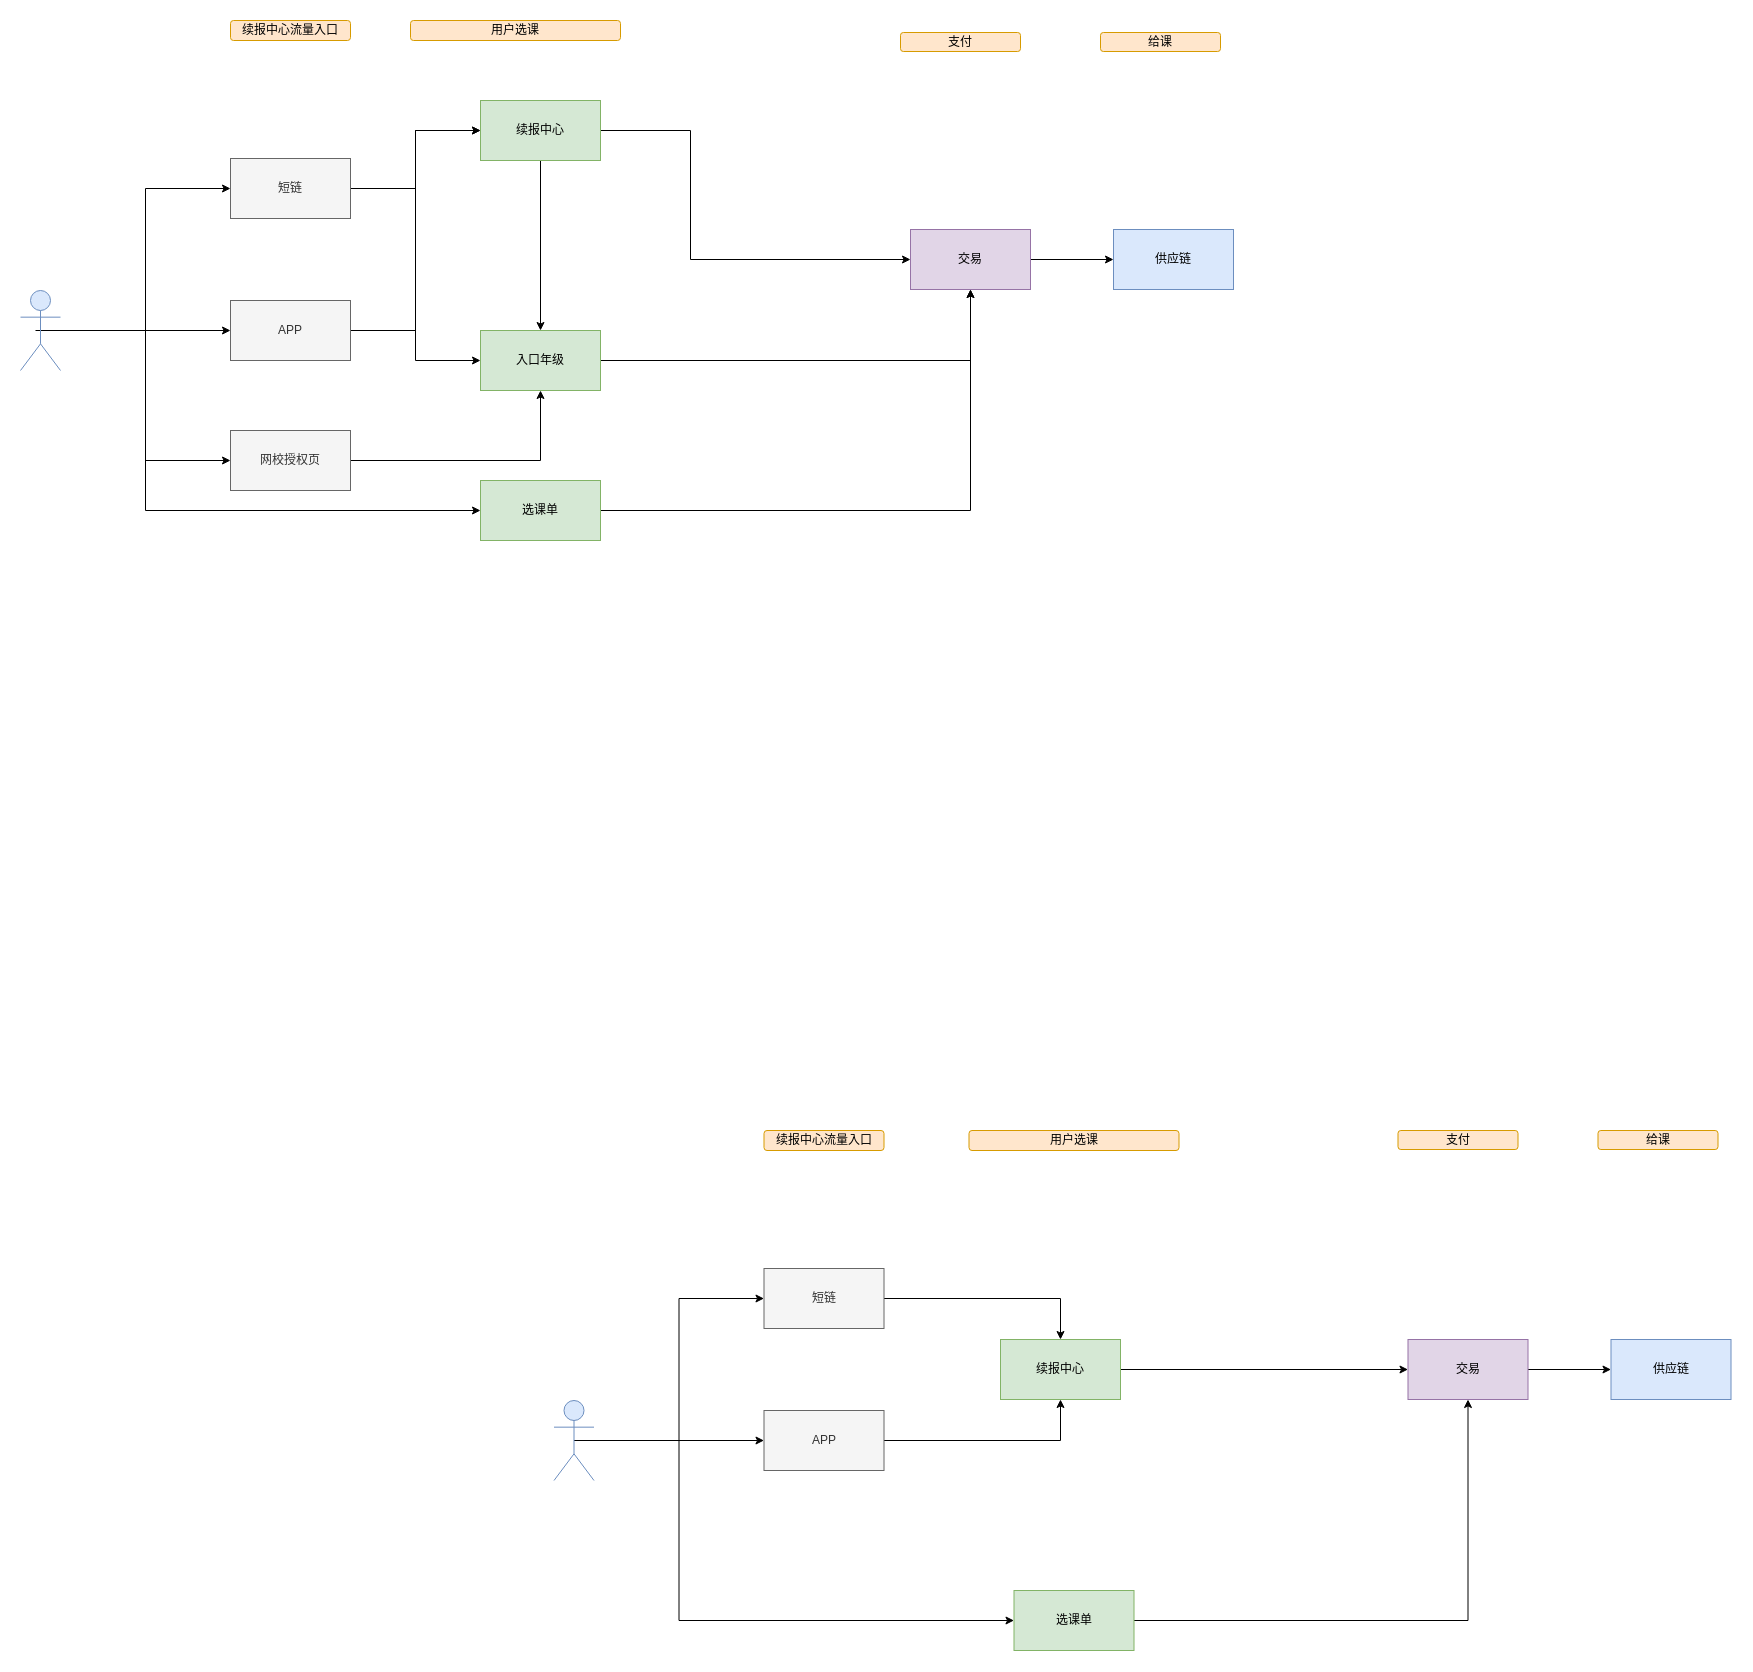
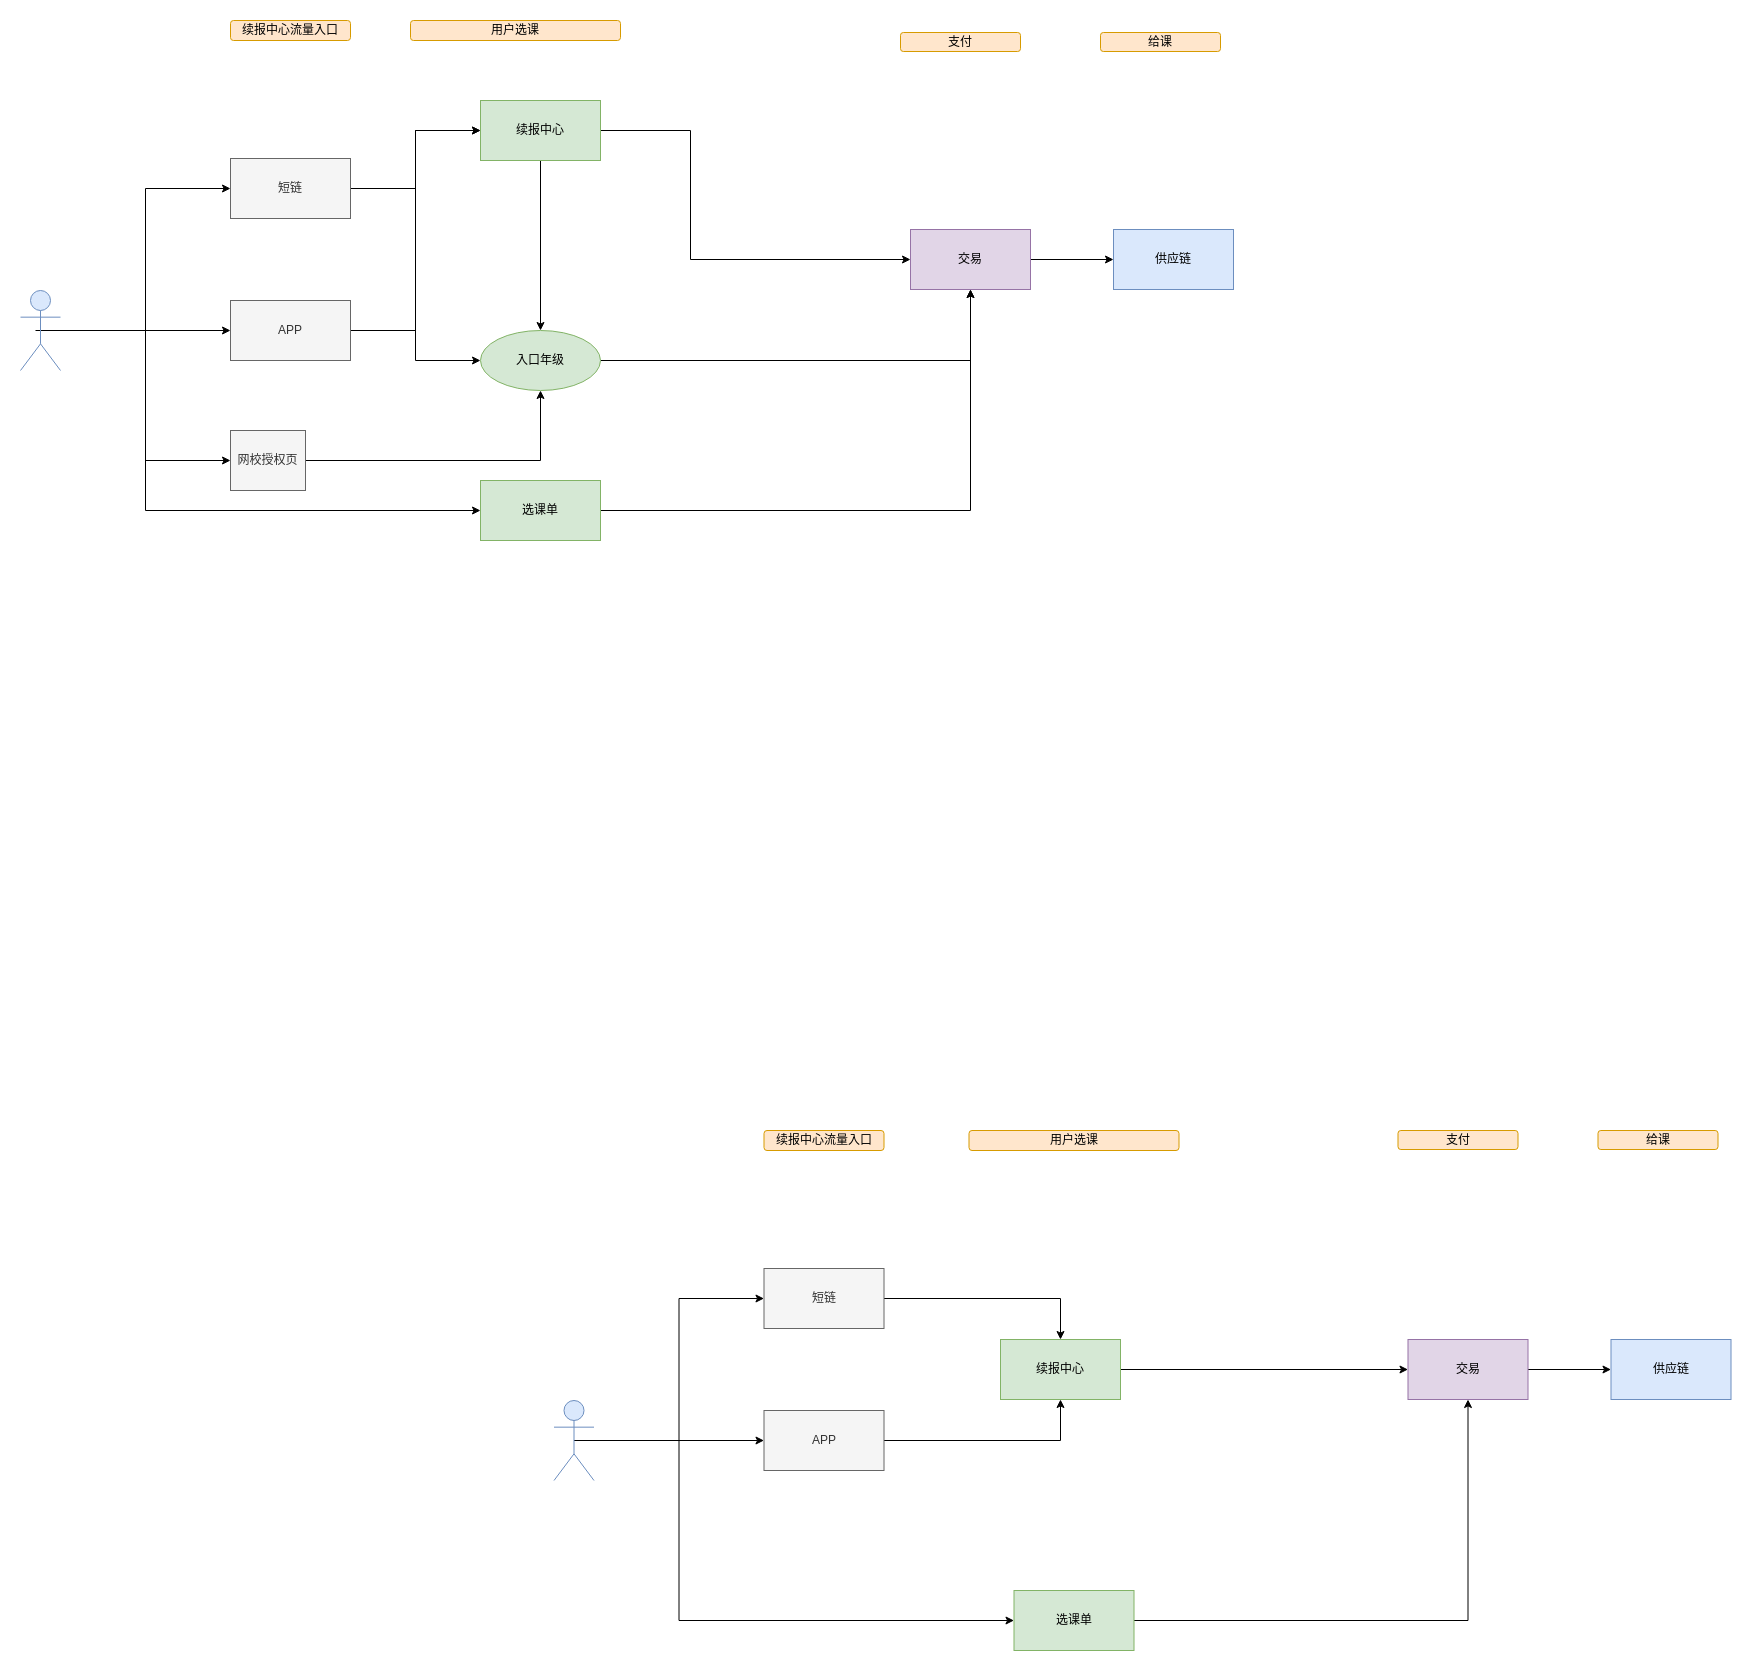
node "入口年级": shape rectangle -> ellipse
node "网校授权页": size 120x60 -> 75x60
